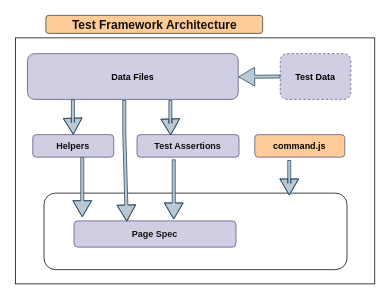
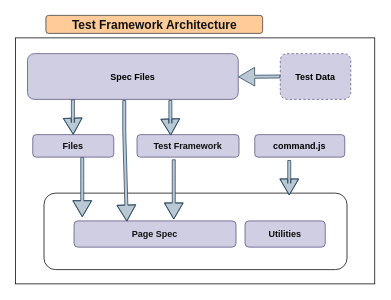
node "Data Files": label "Data Files" -> "Spec Files"
node "Helpers": label "Helpers" -> "Files"
node "Test Assertions": label "Test Assertions" -> "Test Framework"
node "command.js": fillcolor #ffcc99 -> #d0cee2
node "Utilities": added
